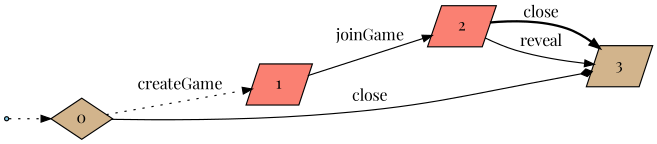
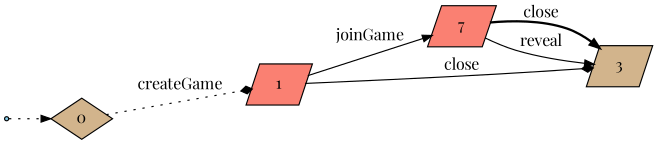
node "2": label "2" -> "7"
edge "0" -> "1": arrowhead normal -> diamond
edge "0" -> "3": now "1" -> "3"
